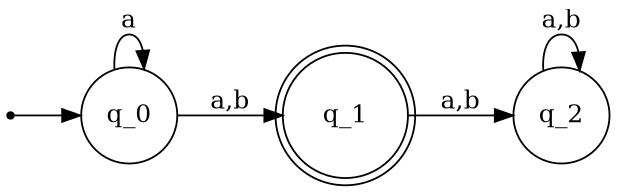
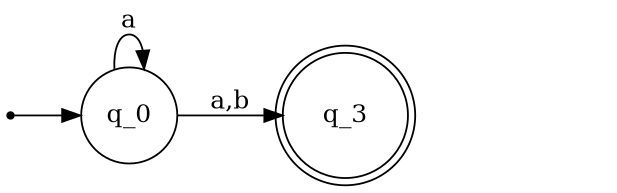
node "q_1": label "q_1" -> "q_3"
node "q_2": removed
